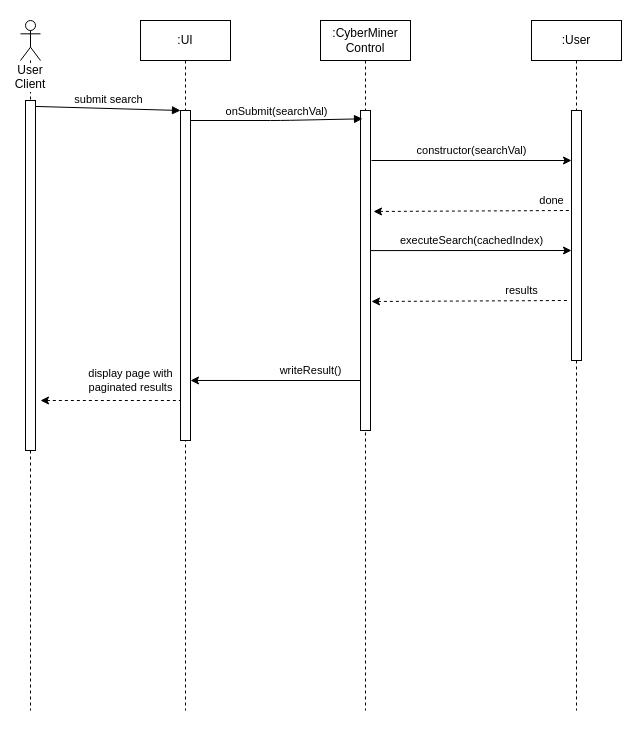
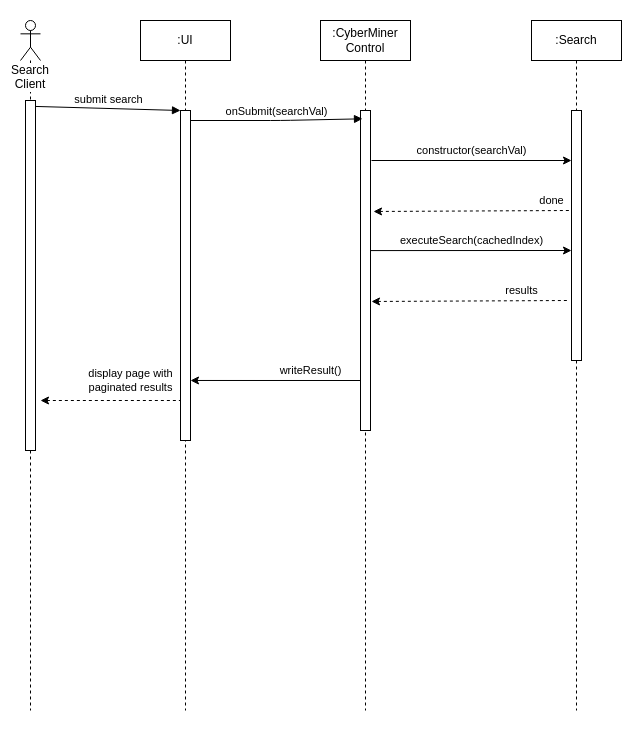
node ":User": label ":User" -> ":Search"
node "User Client": label "User Client" -> "Search Client"
